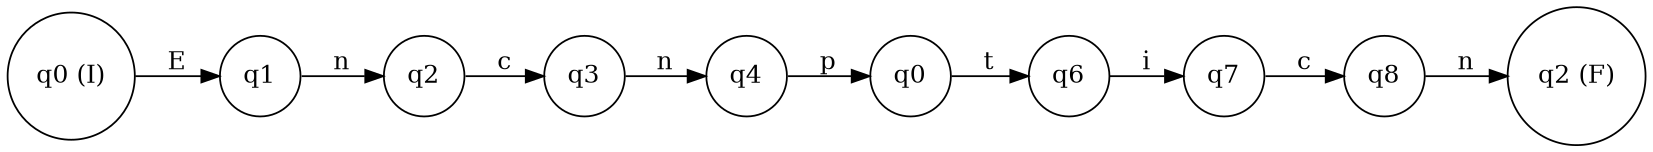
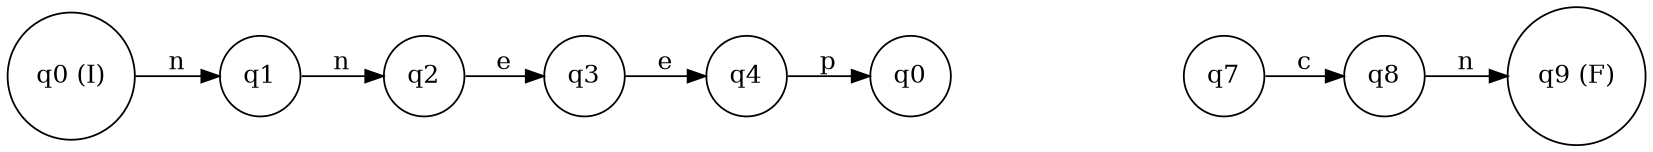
edge "q0 (I)" -> "q1": label "E" -> "n"
edge "q2" -> "q3": label "c" -> "e"
edge "q3" -> "q4": label "n" -> "e"
node "q6": removed
node "q2 (F)": label "q2 (F)" -> "q9 (F)"
